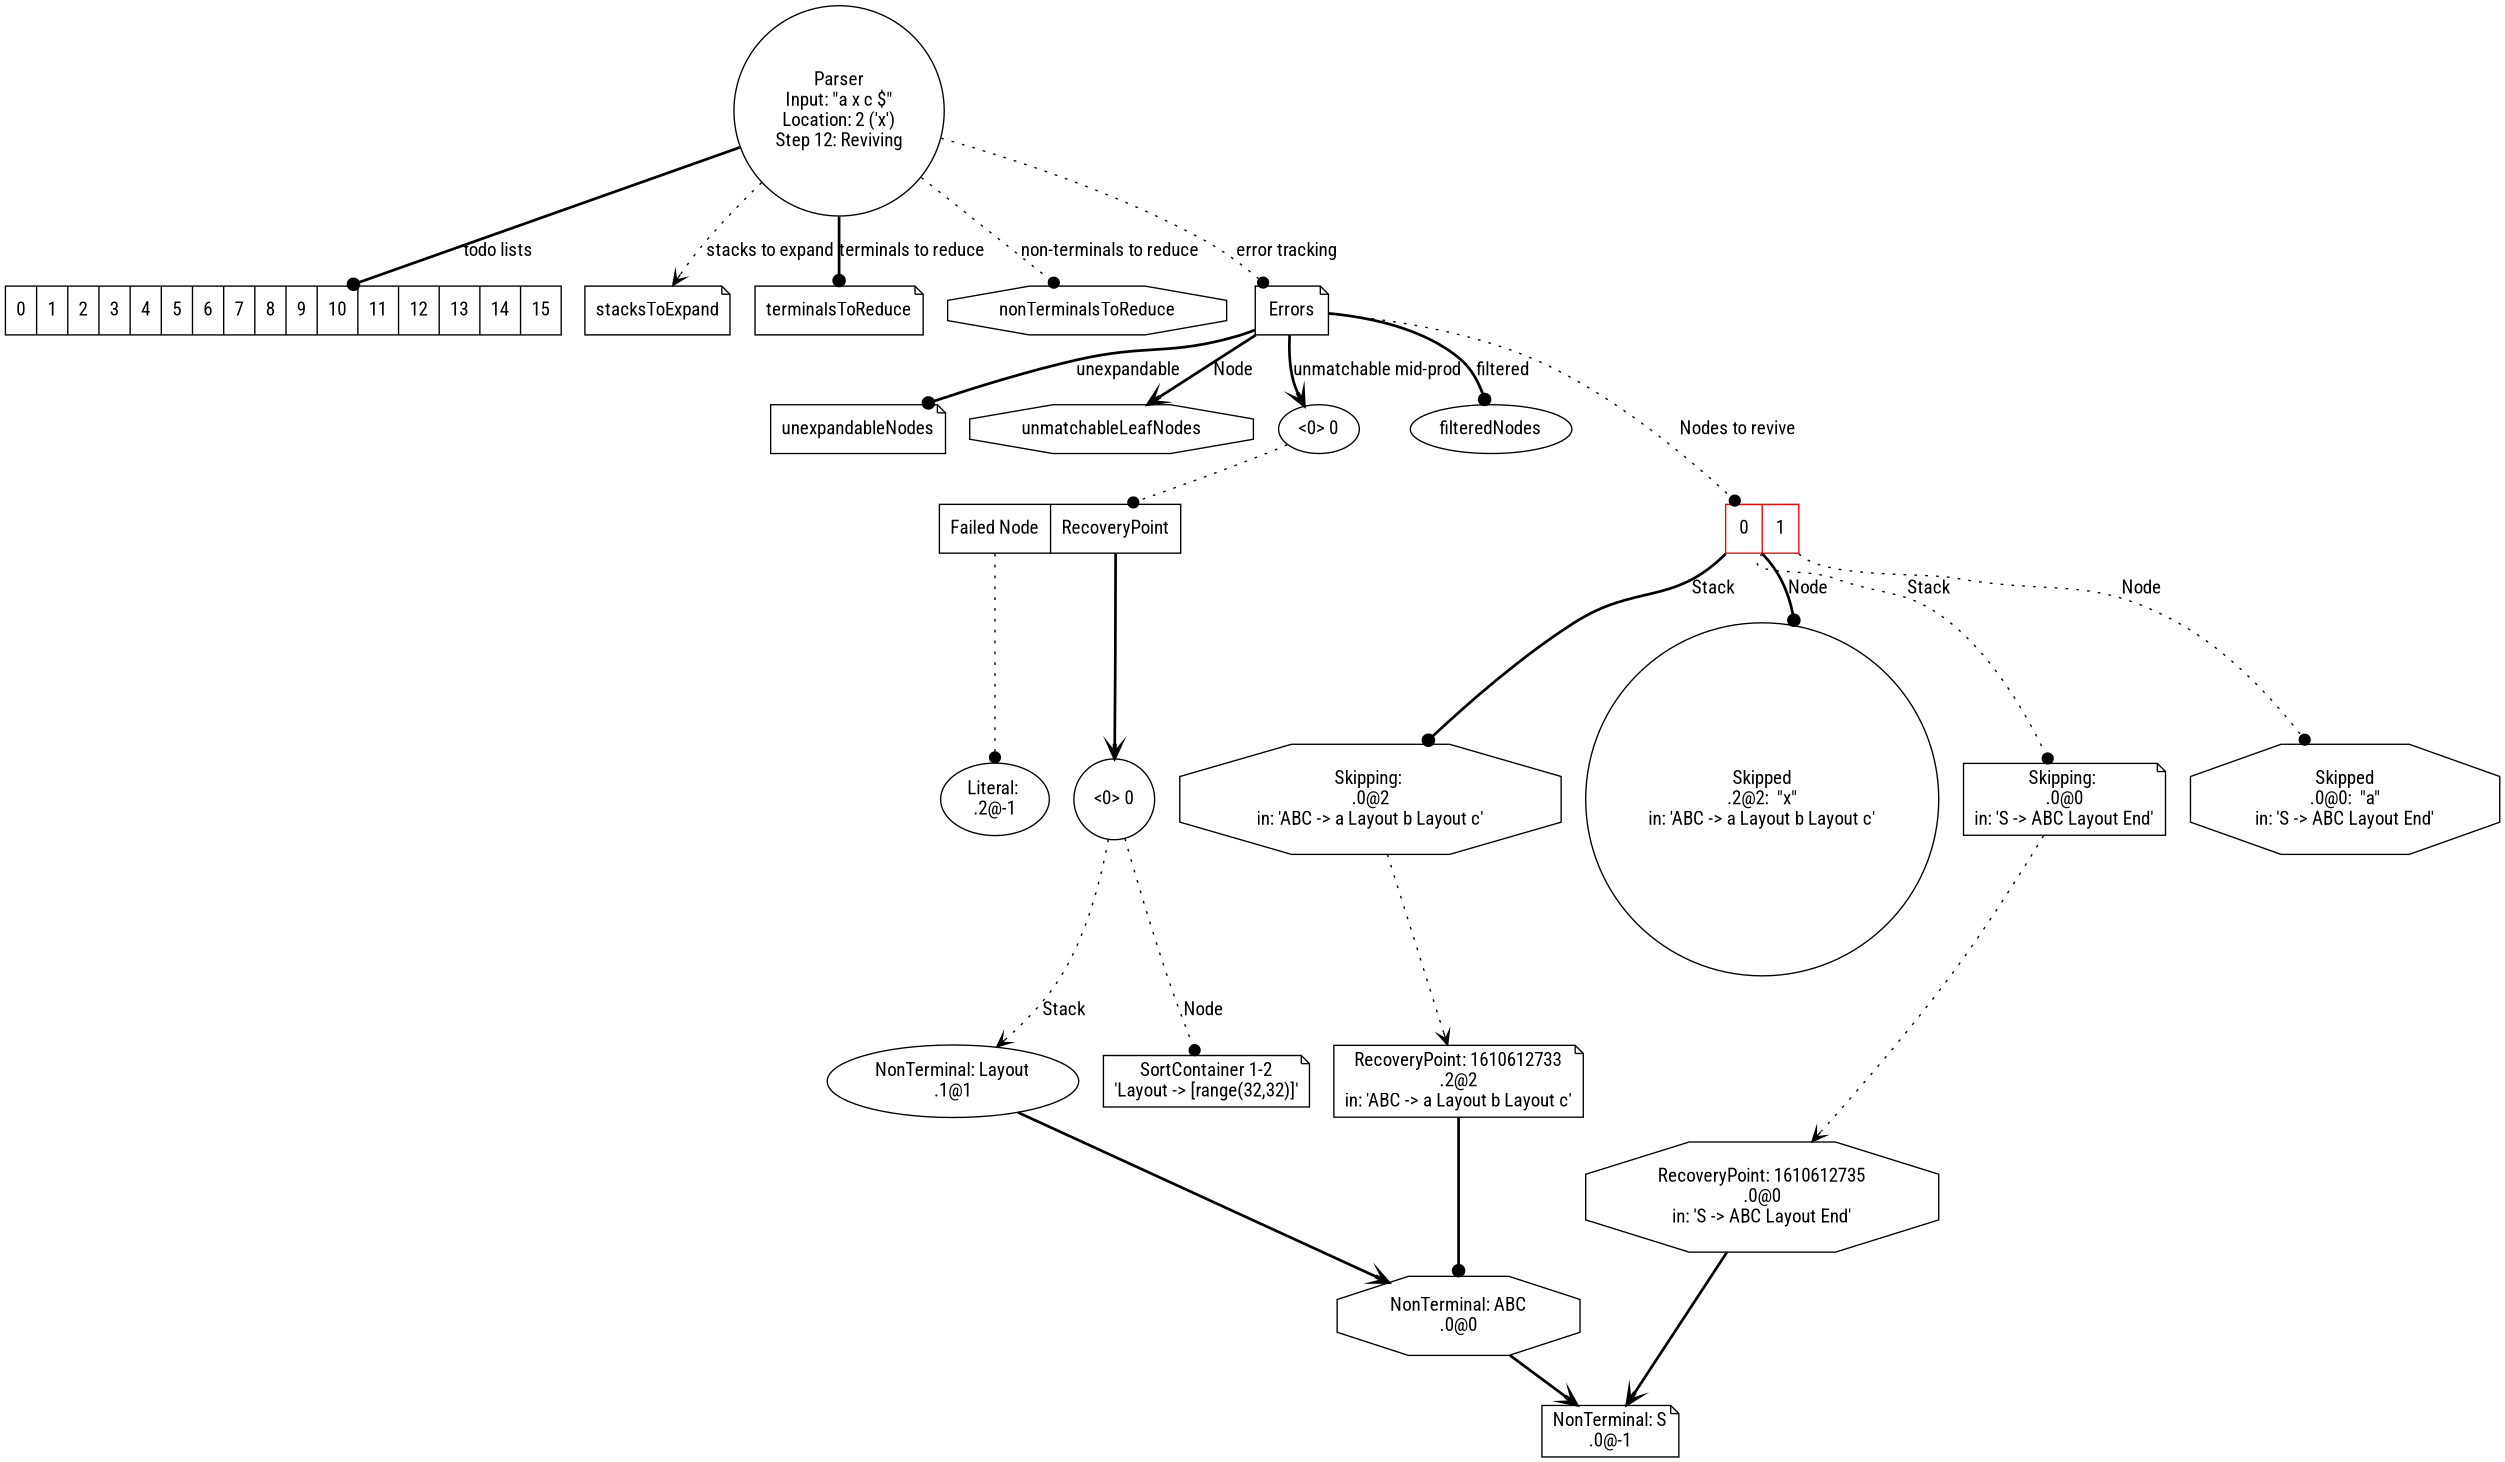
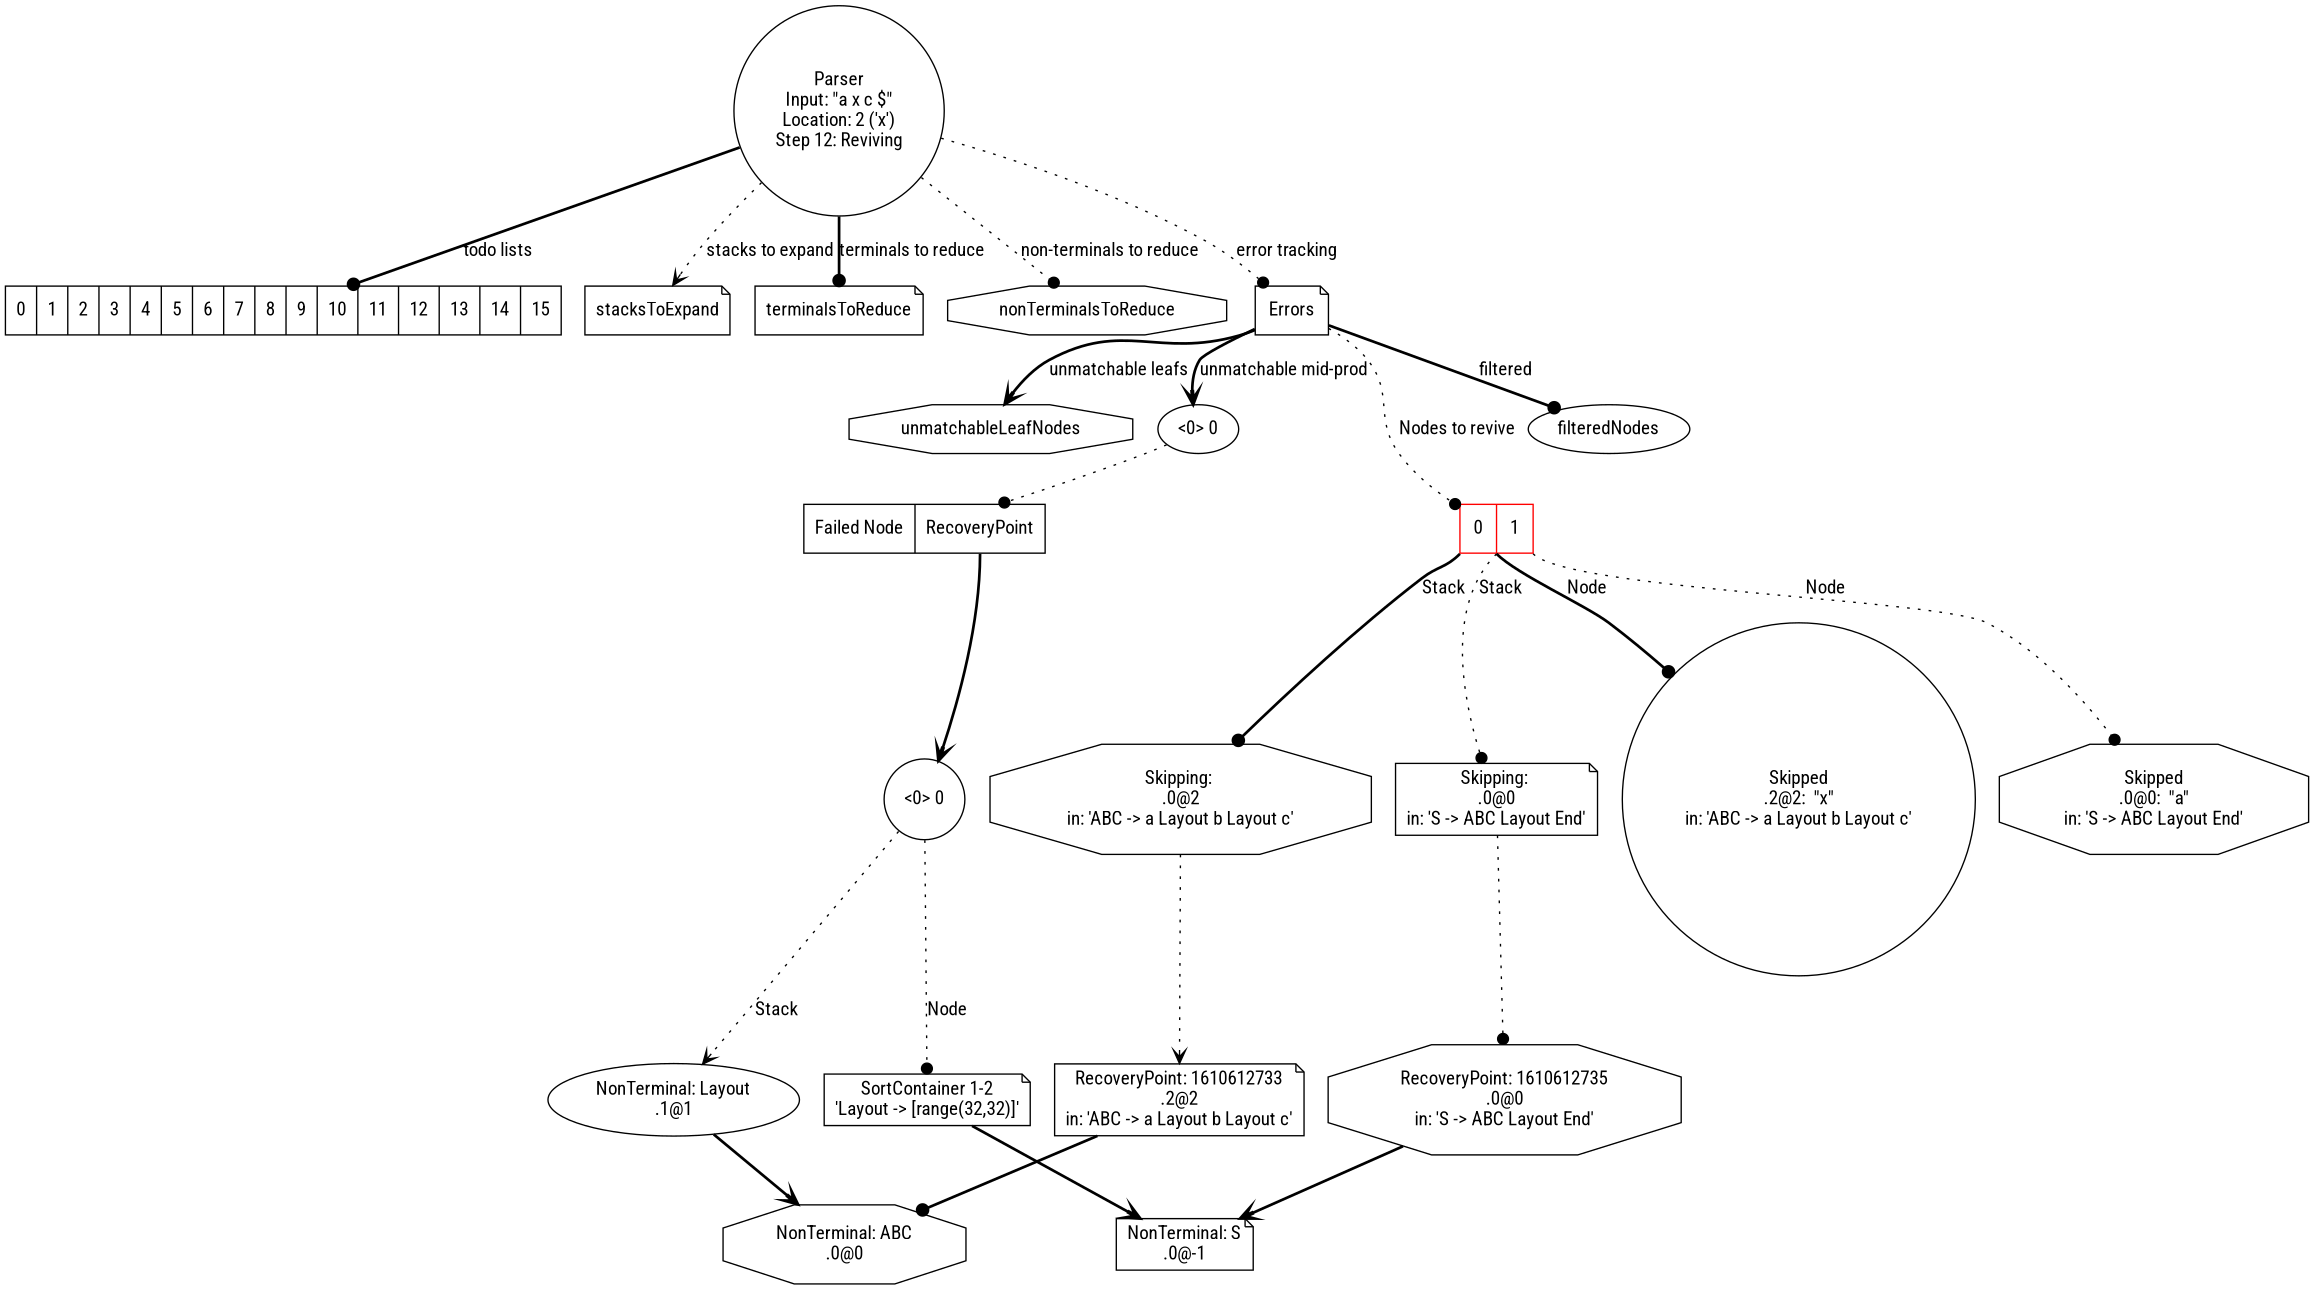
edge "Errors" -> "unmatchableLeafNodes": label "Node" -> "unmatchable leafs"
node "unexpandableNodes": removed
node "Literal: .2@-1": removed
edge "Skipping: .0@0 in: 'S -> ABC Layout End'" -> "RecoveryPoint: 1610612735 .0@0 in: 'S -> ABC Layout End'": arrowhead vee -> dot
edge "NonTerminal: ABC .0@0" -> "NonTerminal: S .0@-1": now "SortContainer 1-2 'Layout -> [range(32,32)]'" -> "NonTerminal: S .0@-1"
